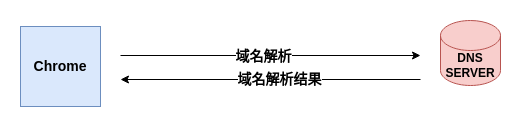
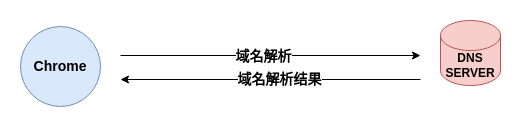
node "Chrome": shape rectangle -> ellipse
